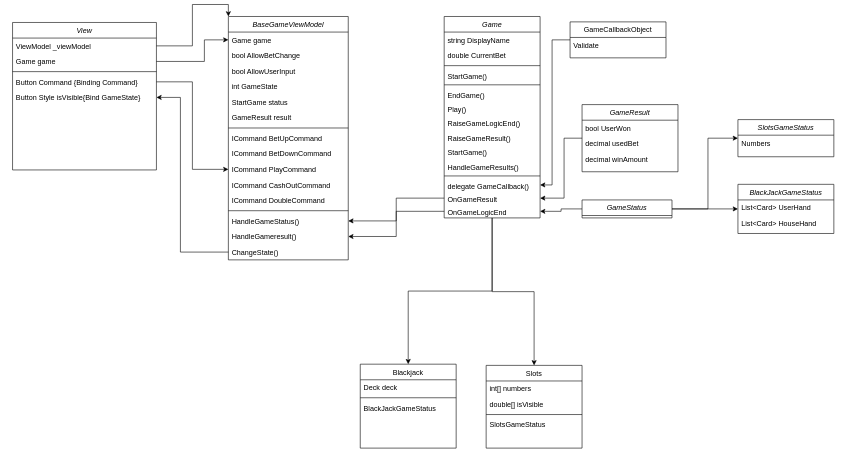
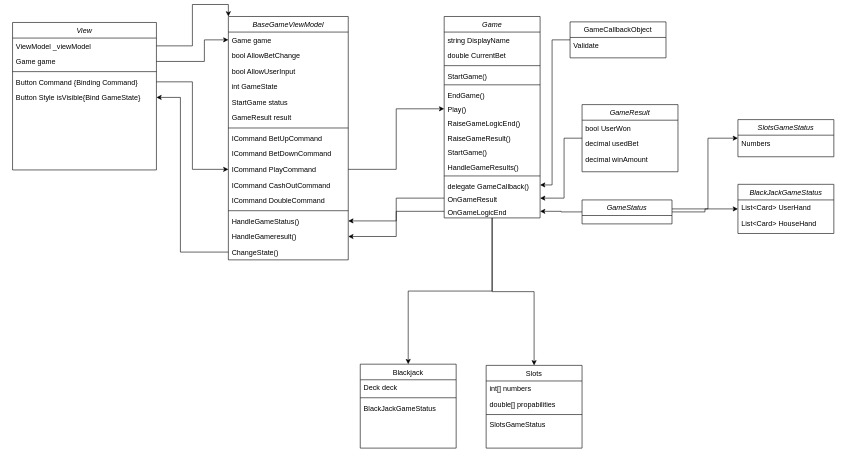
edge "ICommand PlayCommand" -> "Play()": added
node "GameStatus": size 90x18 -> 90x24
node "double[] isVisible": label "double[] isVisible" -> "double[] propabilities"
